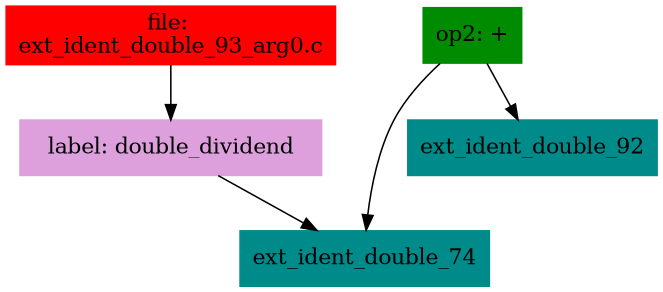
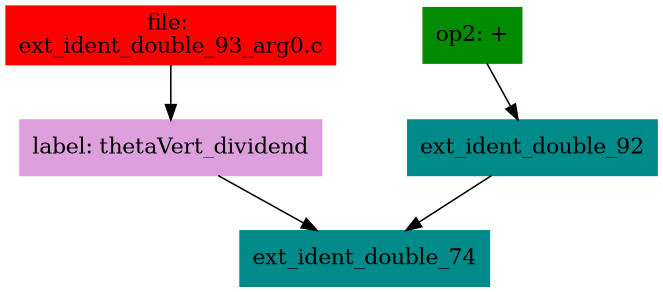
edge "op2: +" -> "ext_ident_double_74": now "ext_ident_double_92" -> "ext_ident_double_74"
node "label: double_dividend": label "label: double_dividend" -> "label: thetaVert_dividend"
